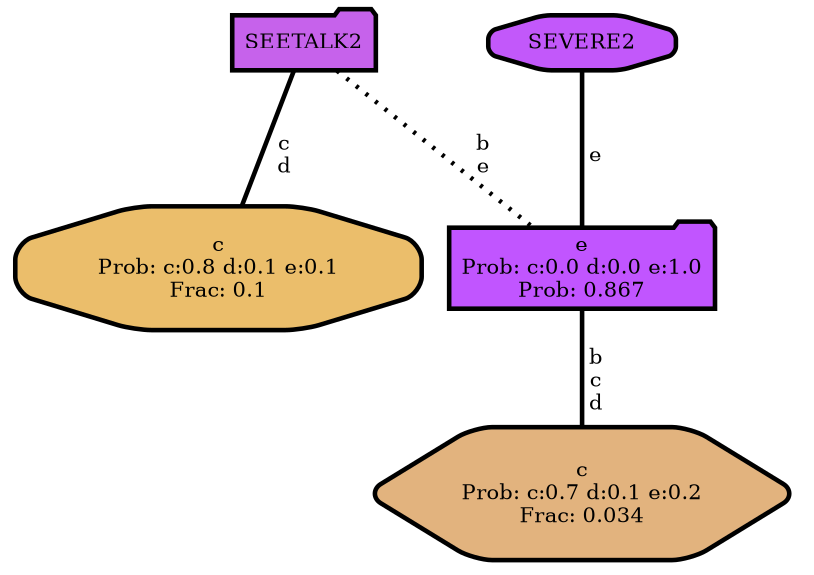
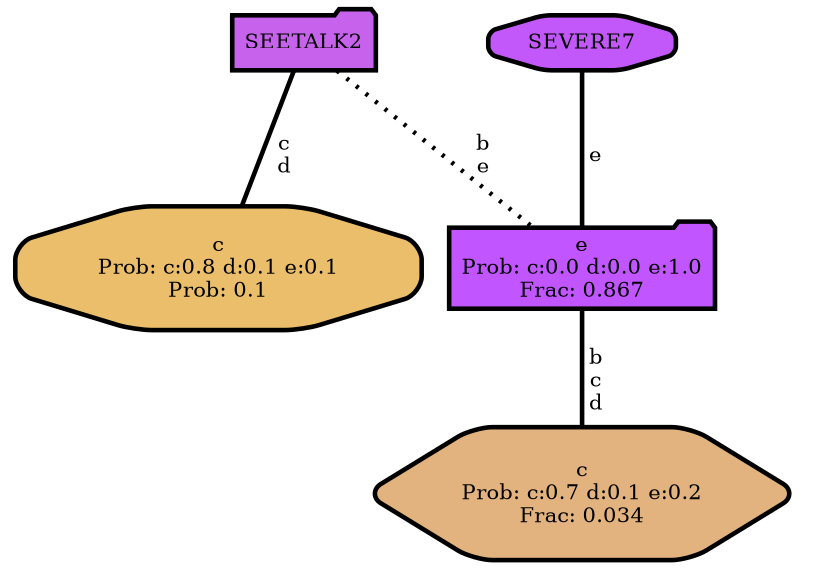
node "SEVERE2": label "SEVERE2" -> "SEVERE7"
node "c Prob: c:0.8 d:0.1 e:0.1 Frac: 0.1": label "c Prob: c:0.8 d:0.1 e:0.1 Frac: 0.1" -> "c Prob: c:0.8 d:0.1 e:0.1 Prob: 0.1"
node "e Prob: c:0.0 d:0.0 e:1.0 Prob: 0.867": label "e Prob: c:0.0 d:0.0 e:1.0 Prob: 0.867" -> "e Prob: c:0.0 d:0.0 e:1.0 Frac: 0.867"
